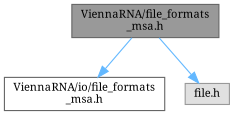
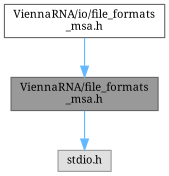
edge "ViennaRNA/file_formats _msa.h" -> "ViennaRNA/io/file_formats _msa.h": reversed
node "file.h": label "file.h" -> "stdio.h"
